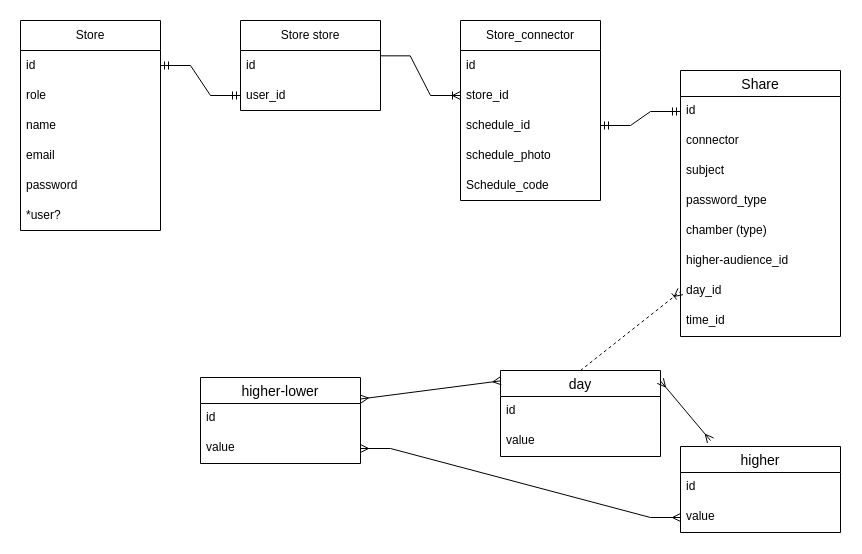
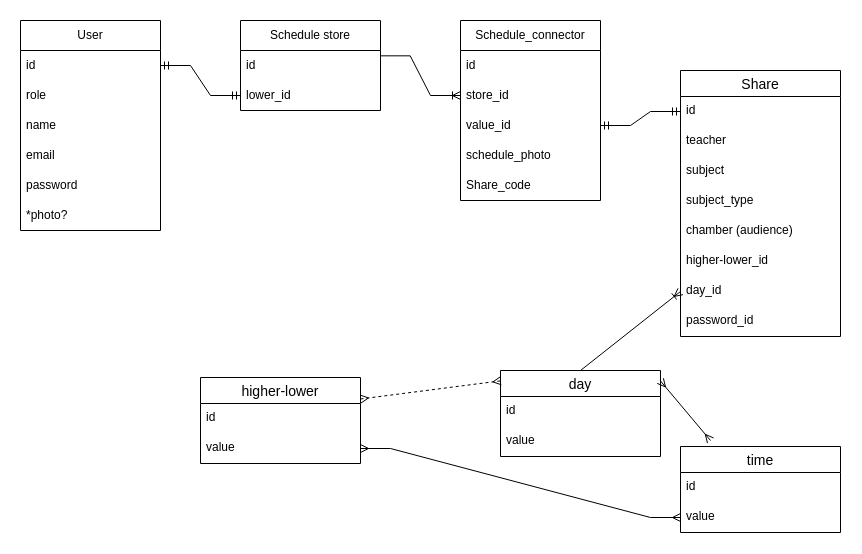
node "Store": label "Store" -> "User"
node "Store store": label "Store store" -> "Schedule store"
node "Store_connector": label "Store_connector" -> "Schedule_connector"
node "user_id": label "user_id" -> "lower_id"
node "schedule_id": label "schedule_id" -> "value_id"
node "connector": label "connector" -> "teacher"
node "Schedule_code": label "Schedule_code" -> "Share_code"
node "password_type": label "password_type" -> "subject_type"
node "*user?": label "*user?" -> "*photo?"
node "chamber (type)": label "chamber (type)" -> "chamber (audience)"
node "higher-audience_id": label "higher-audience_id" -> "higher-lower_id"
node "time_id": label "time_id" -> "password_id"
edge "day" -> "day_id": style dashed -> solid
edge "day" -- "higher-lower": style solid -> dashed
node "higher": label "higher" -> "time"
